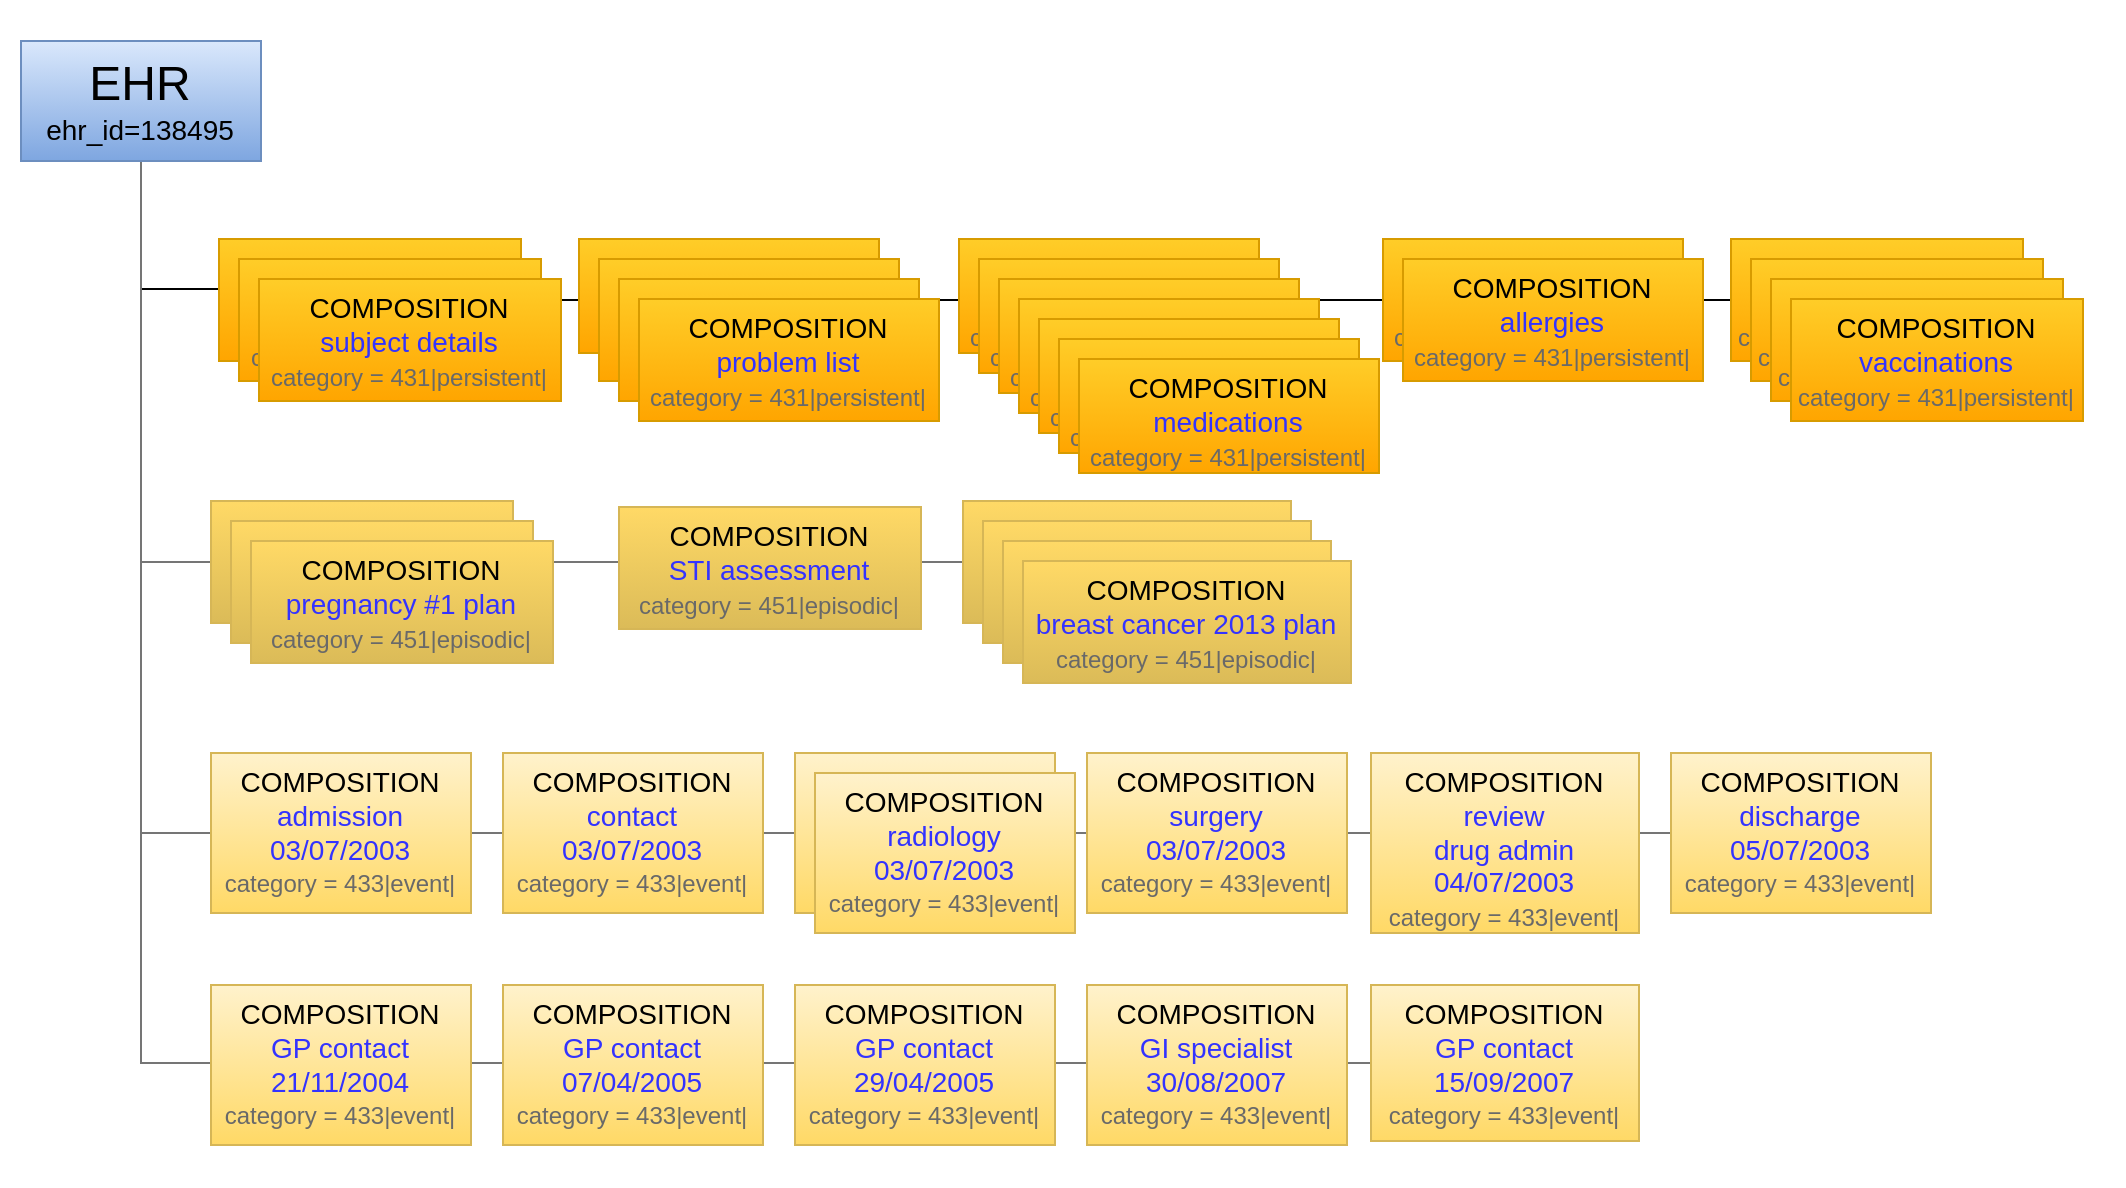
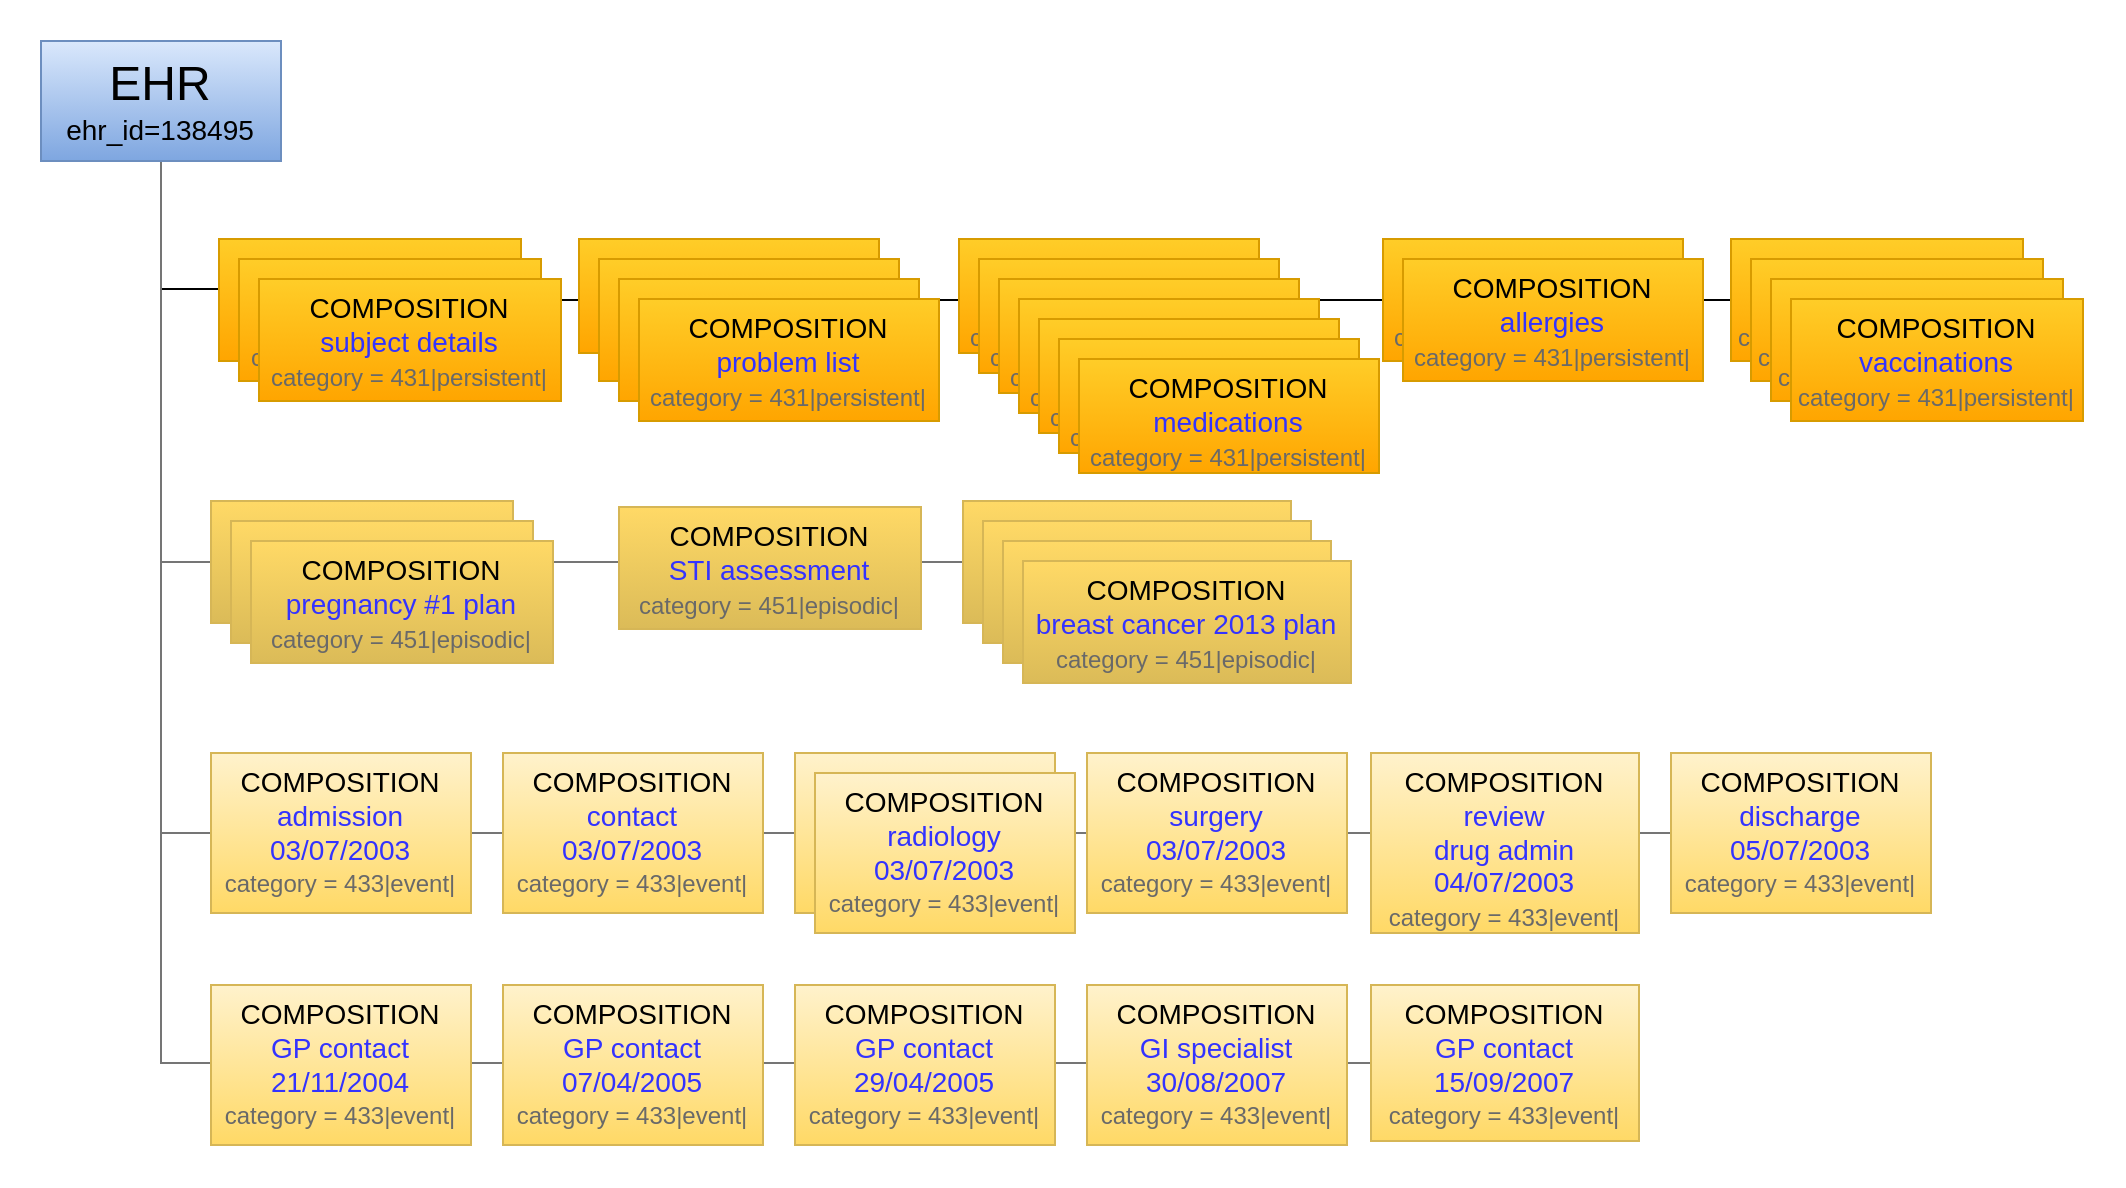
node "EHRehr_id=138495": moved (141, 101) -> (161, 101)
